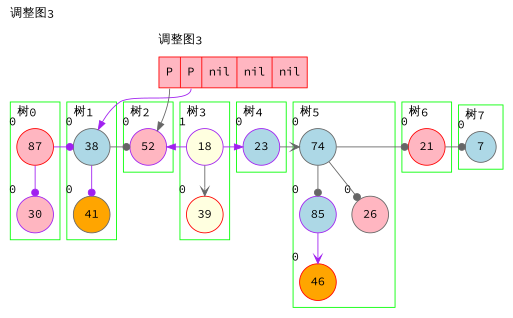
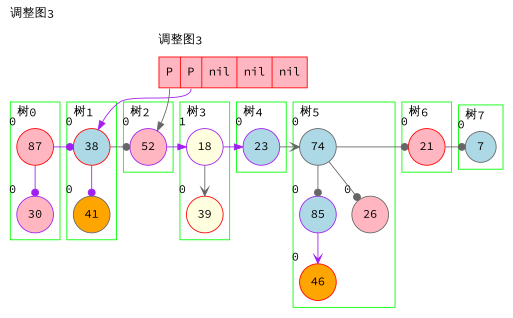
node "38 0": color gray40 -> red
edge "18 1" -> "52 0": reversed
